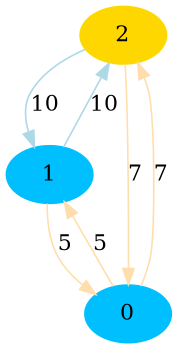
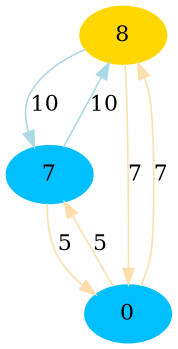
node "2": label "2" -> "8"
node "1": label "1" -> "7"
